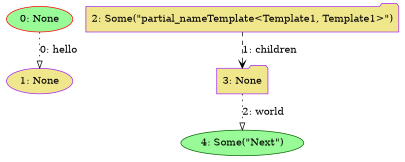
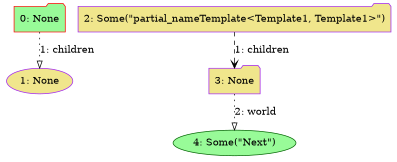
node "0: None": shape ellipse -> folder
edge "0: None" -> "1: None": label "0: hello" -> "1: children"
